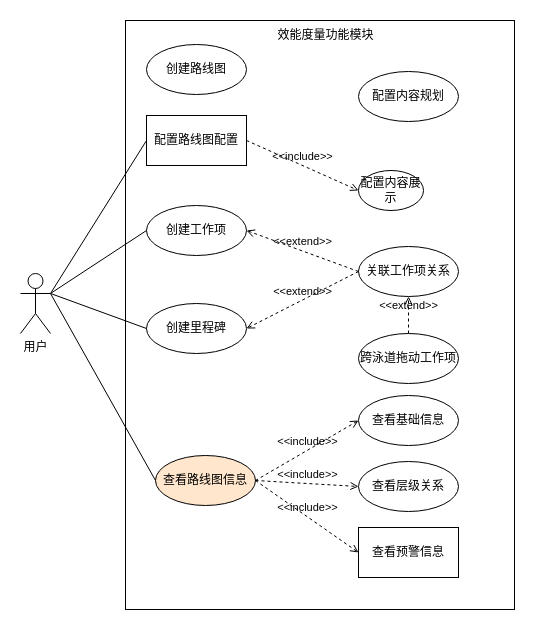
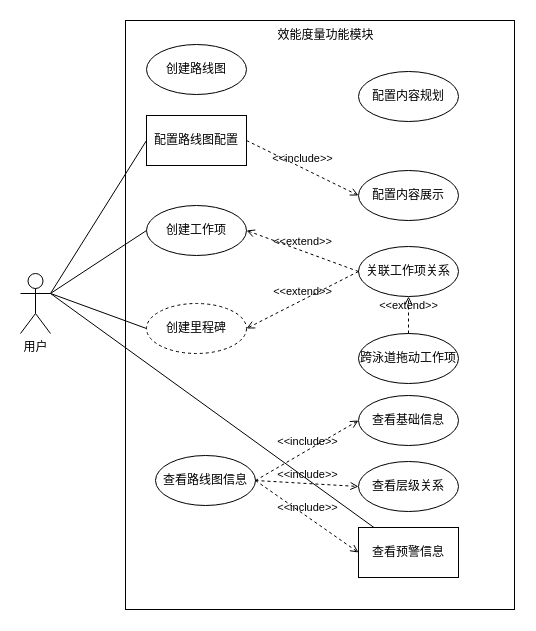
node "配置内容展示": size 65x40 -> 100x50
node "创建里程碑": style solid -> dashed
edge "用户" -- "查看路线图信息": now "用户" -- "查看预警信息"
node "查看路线图信息": fillcolor #ffe6cc -> #ffffff
